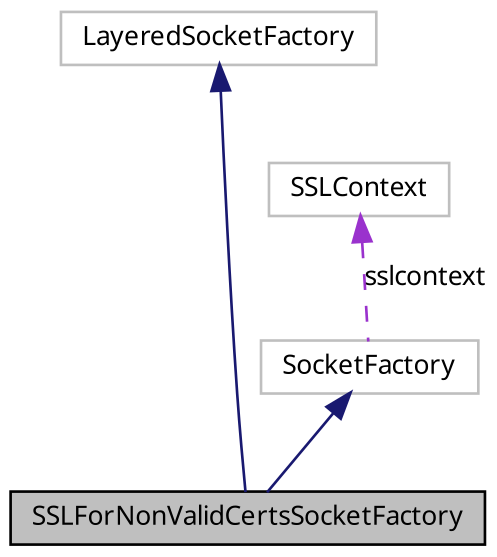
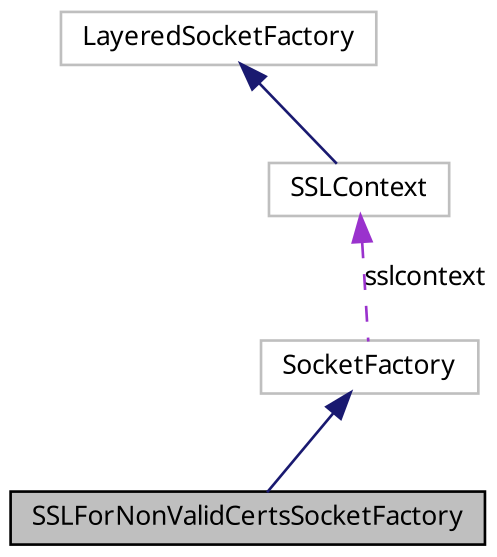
edge "SSLForNonValidCertsSocketFactory" -> "LayeredSocketFactory": now "SSLContext" -> "LayeredSocketFactory"
